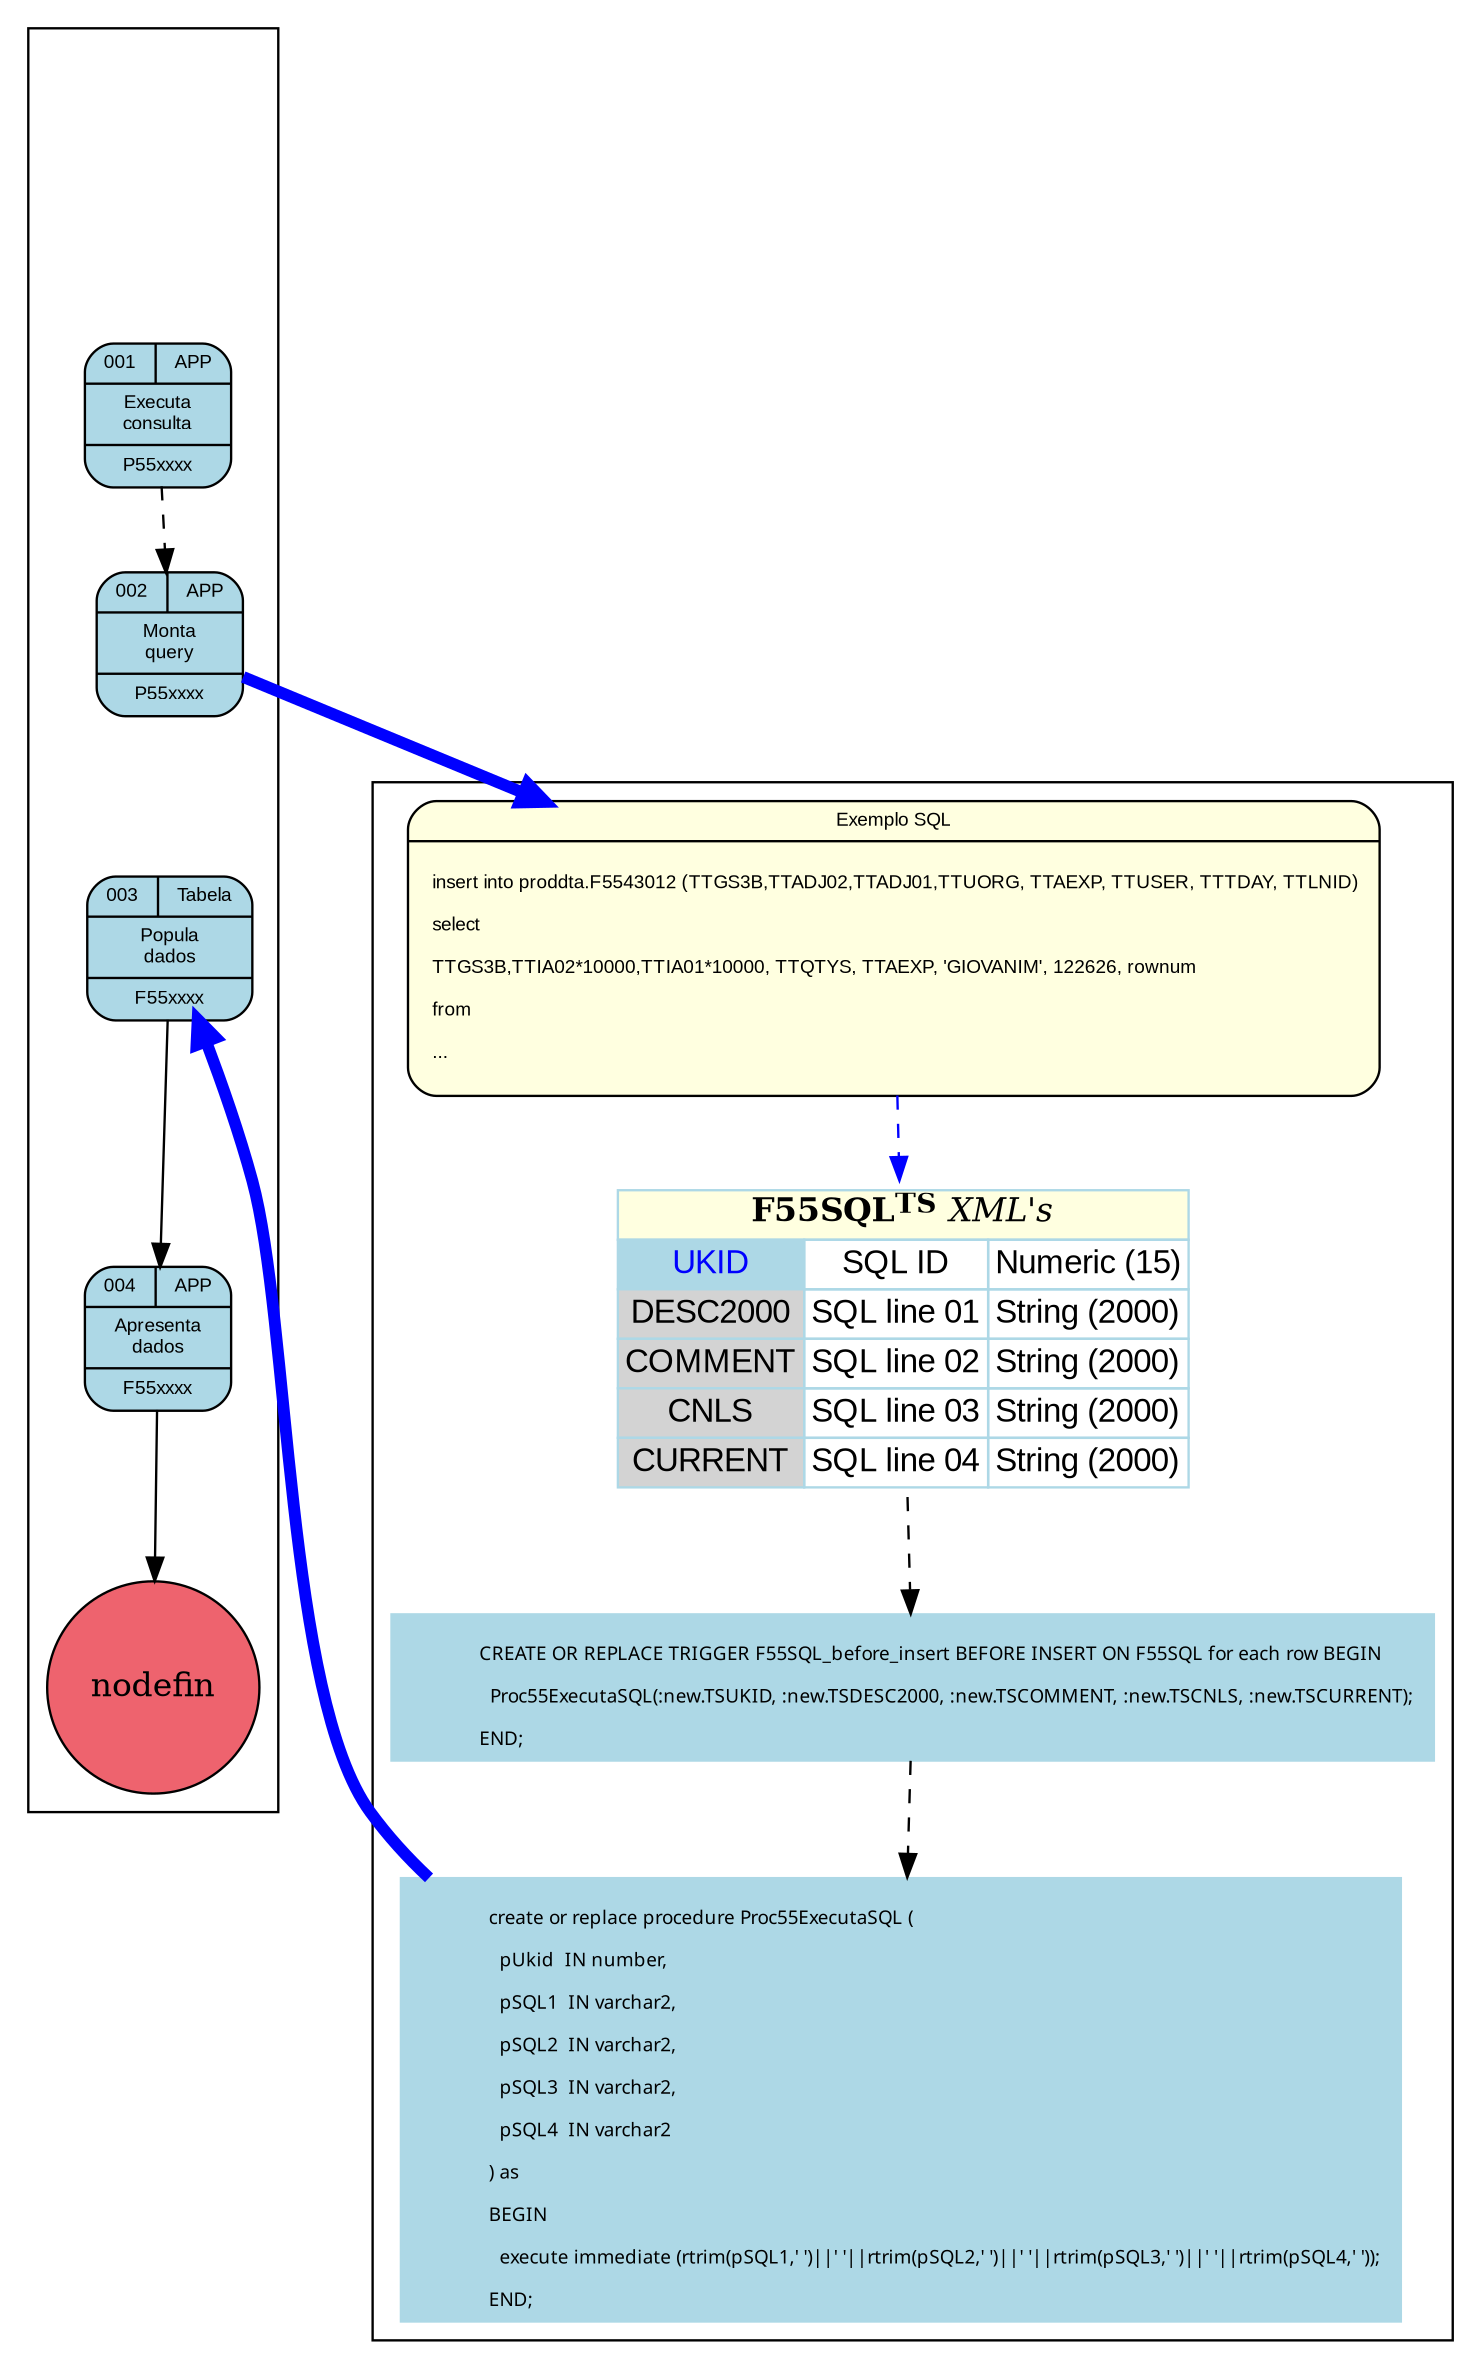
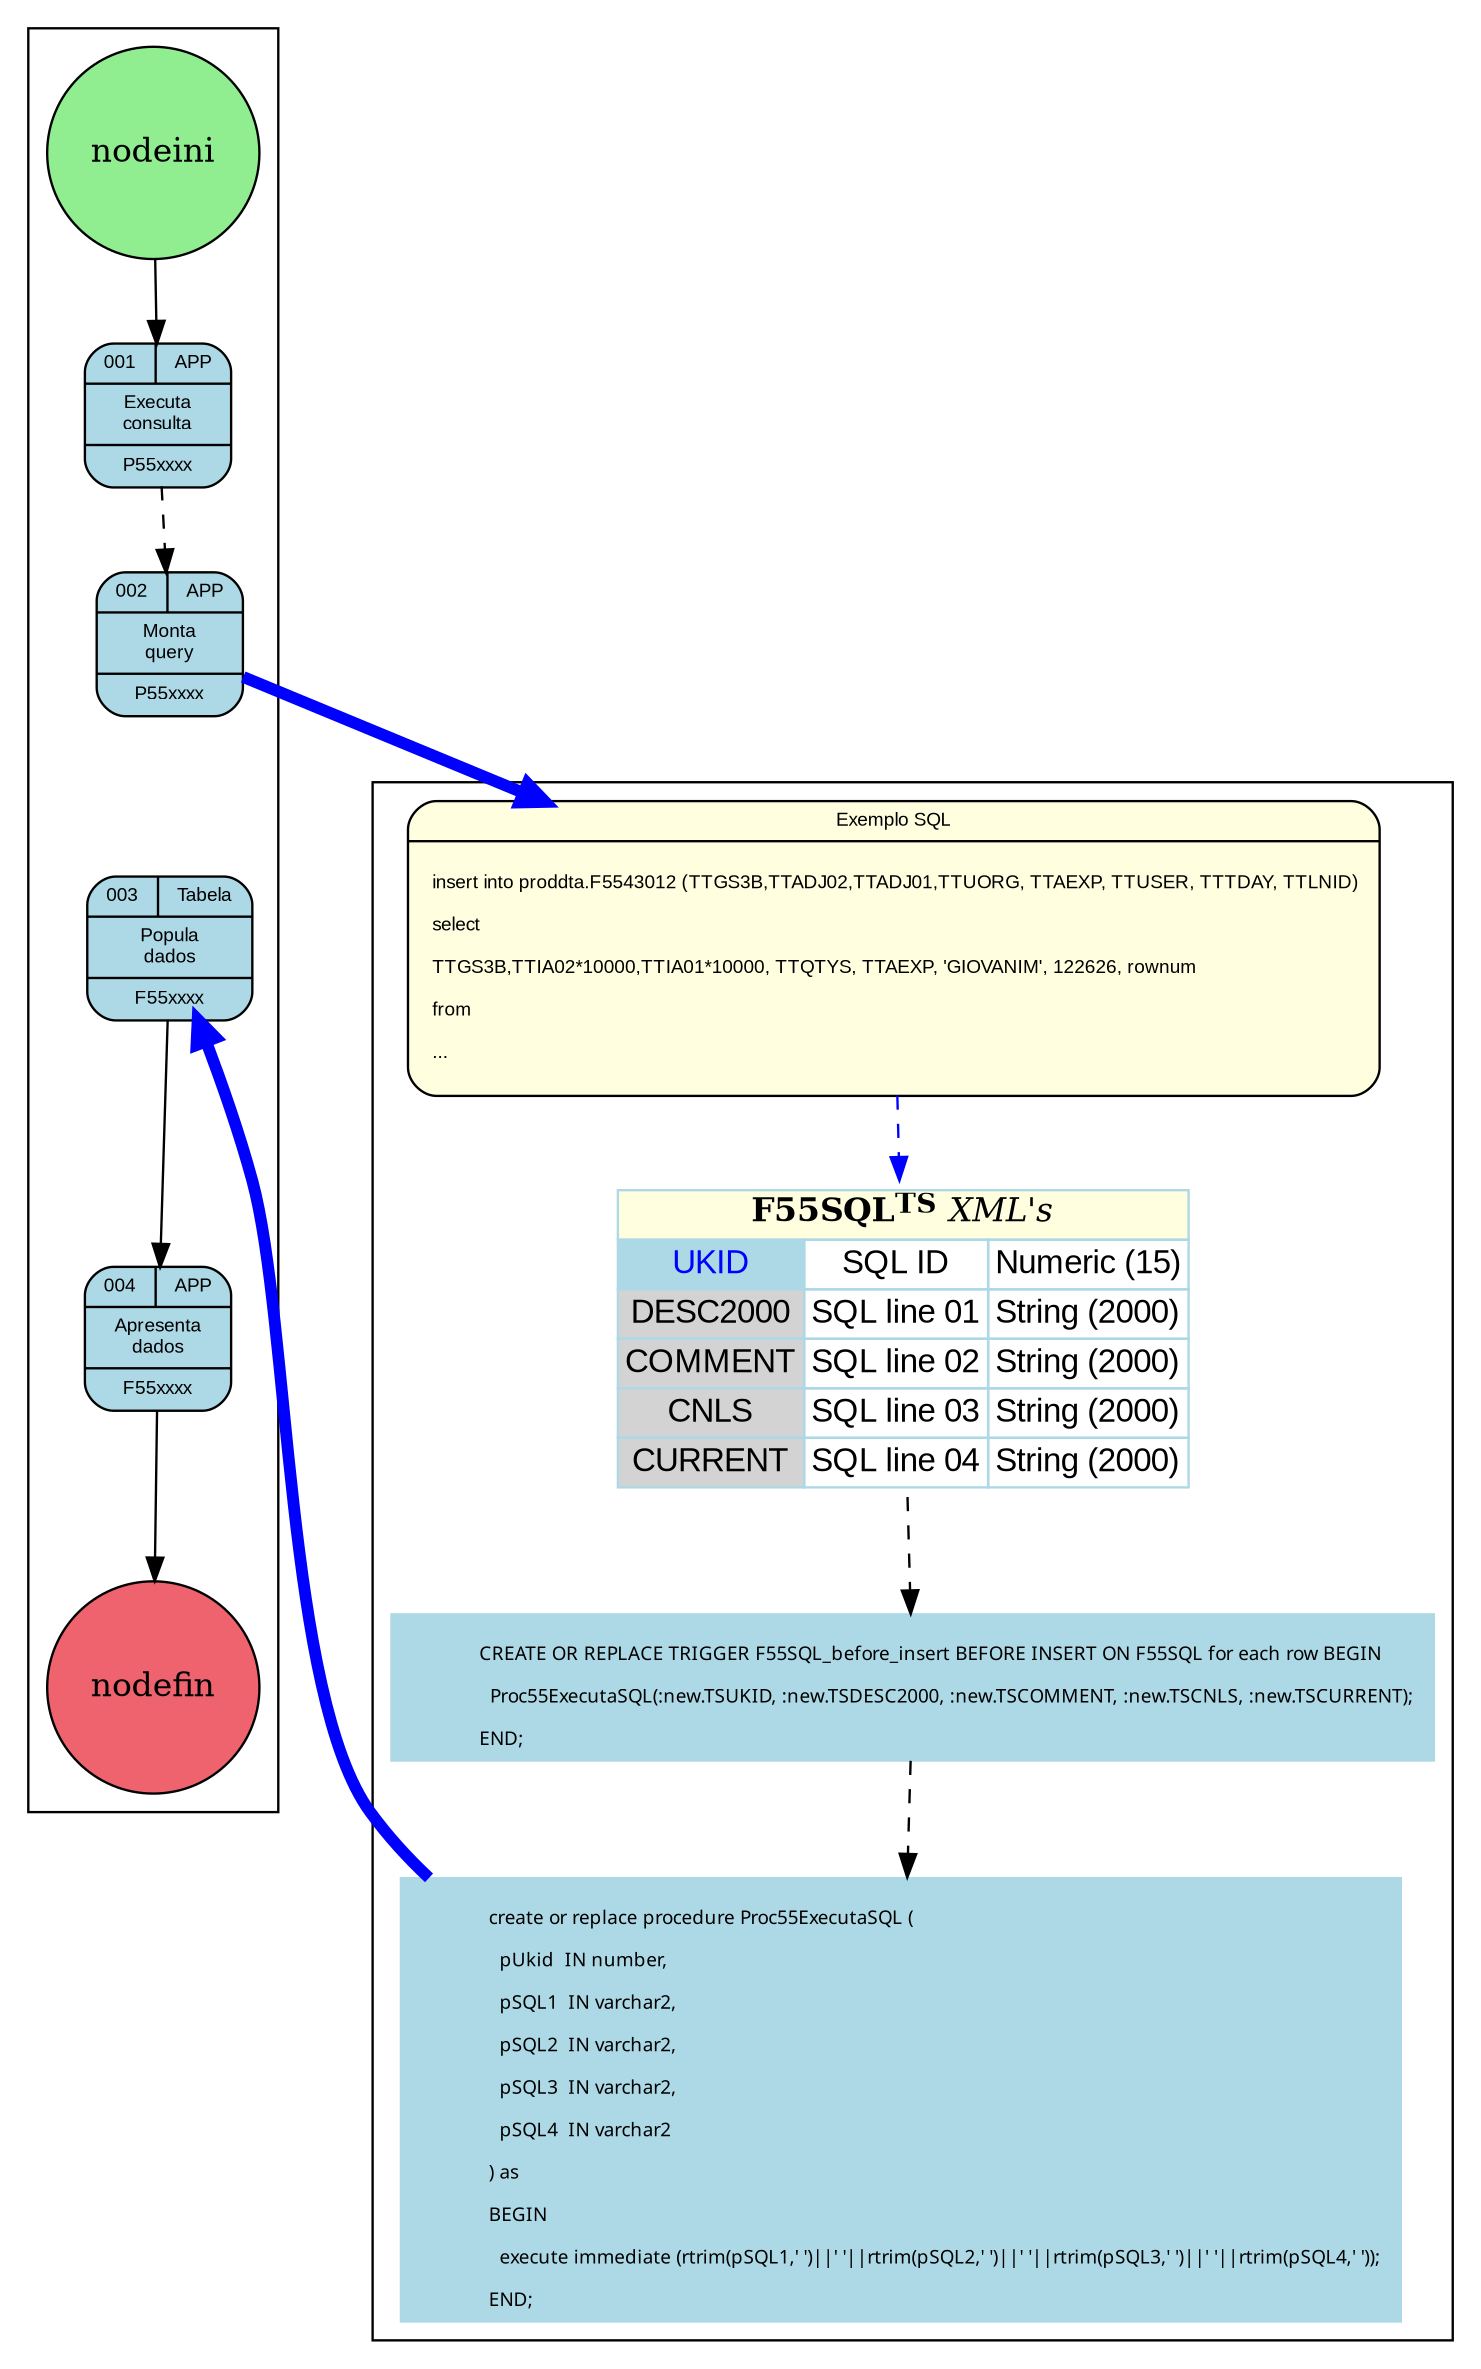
node "nodeini": added
